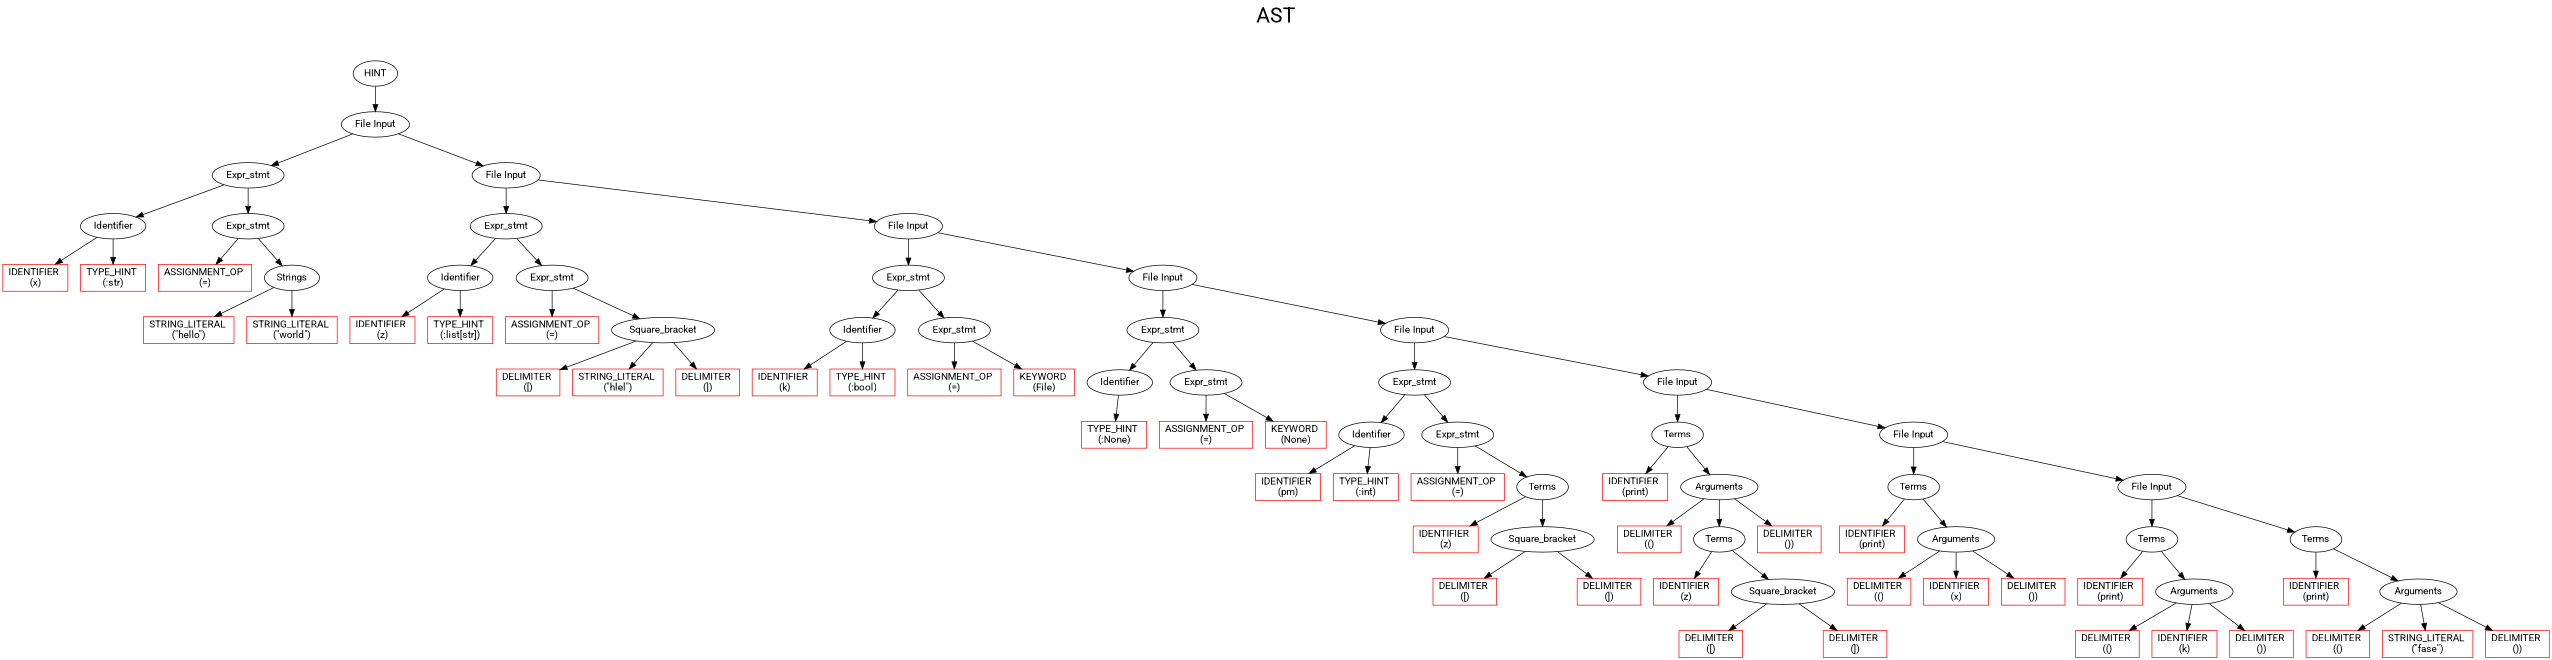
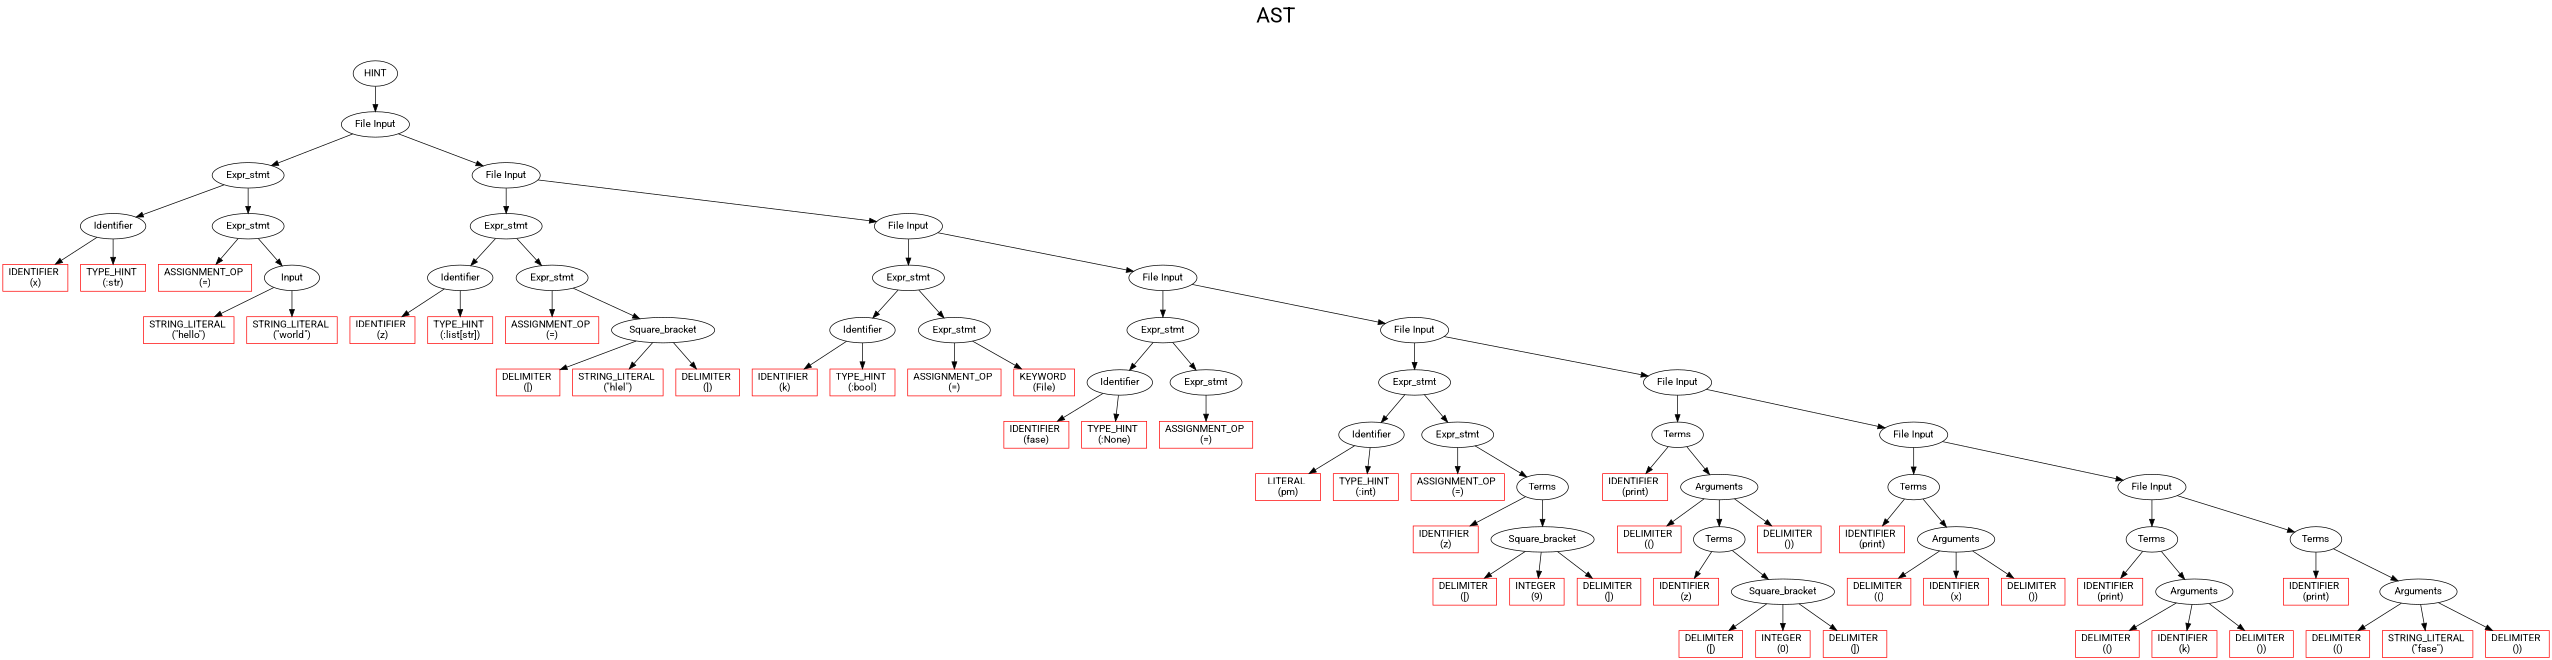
node "Strings": label "Strings" -> "Input"
node "IDENTIFIER (fase)": added
node "KEYWORD (None)": removed
node "IDENTIFIER (pm)": label "IDENTIFIER (pm)" -> "LITERAL (pm)"
node "INTEGER (9)": added
node "INTEGER (0)": added
